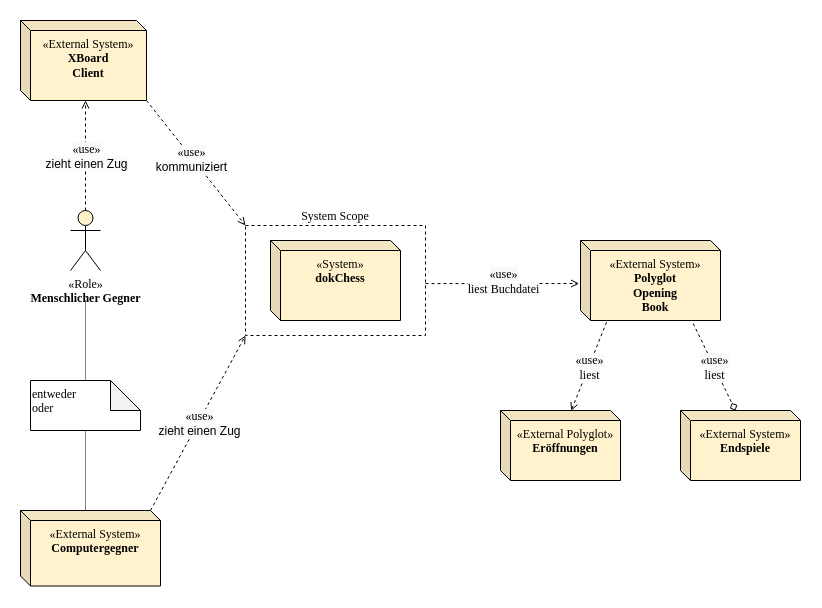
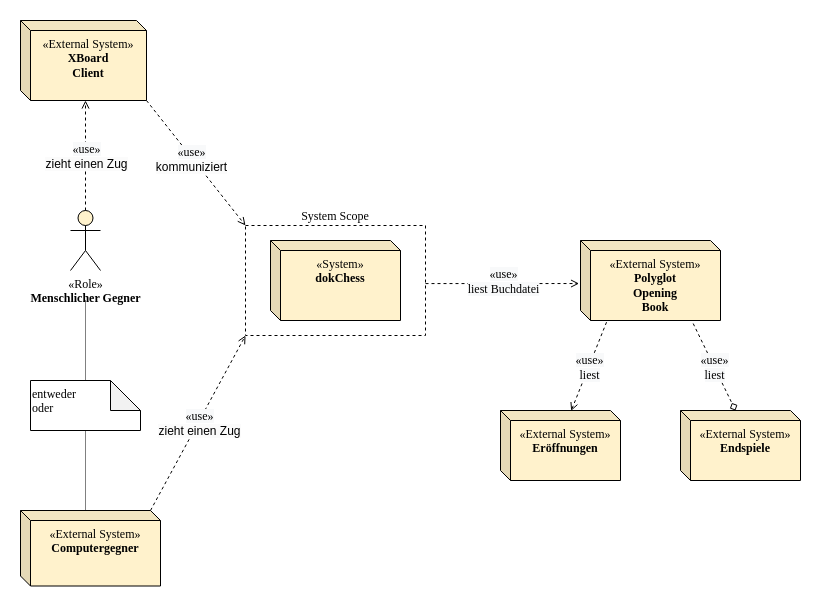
node "«External Polyglot» Eröffnungen": label "«External Polyglot» Eröffnungen" -> "«External System» Eröffnungen"
